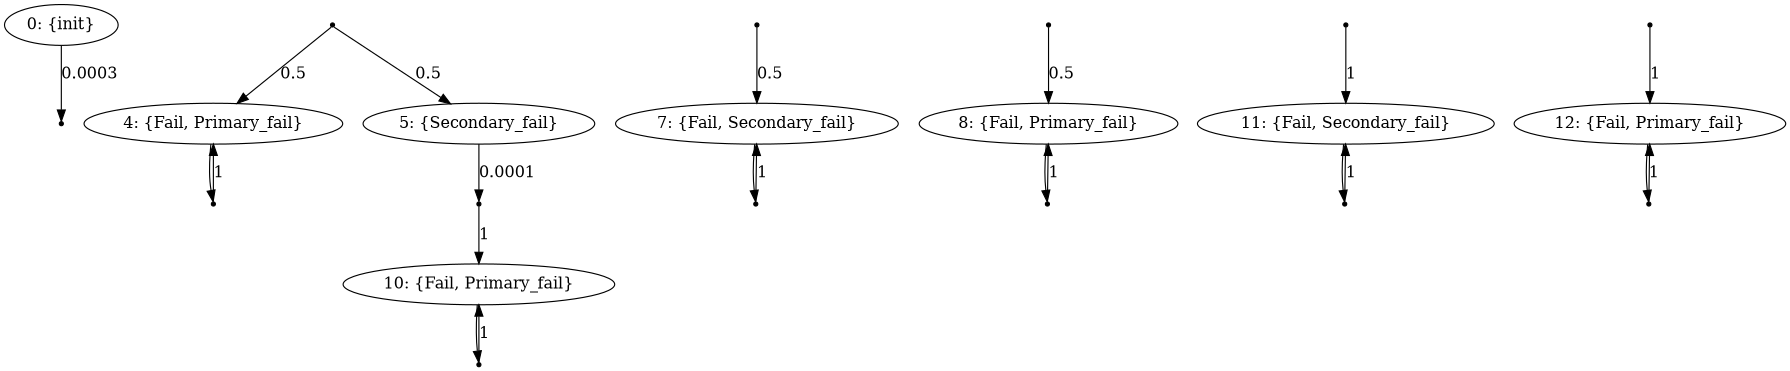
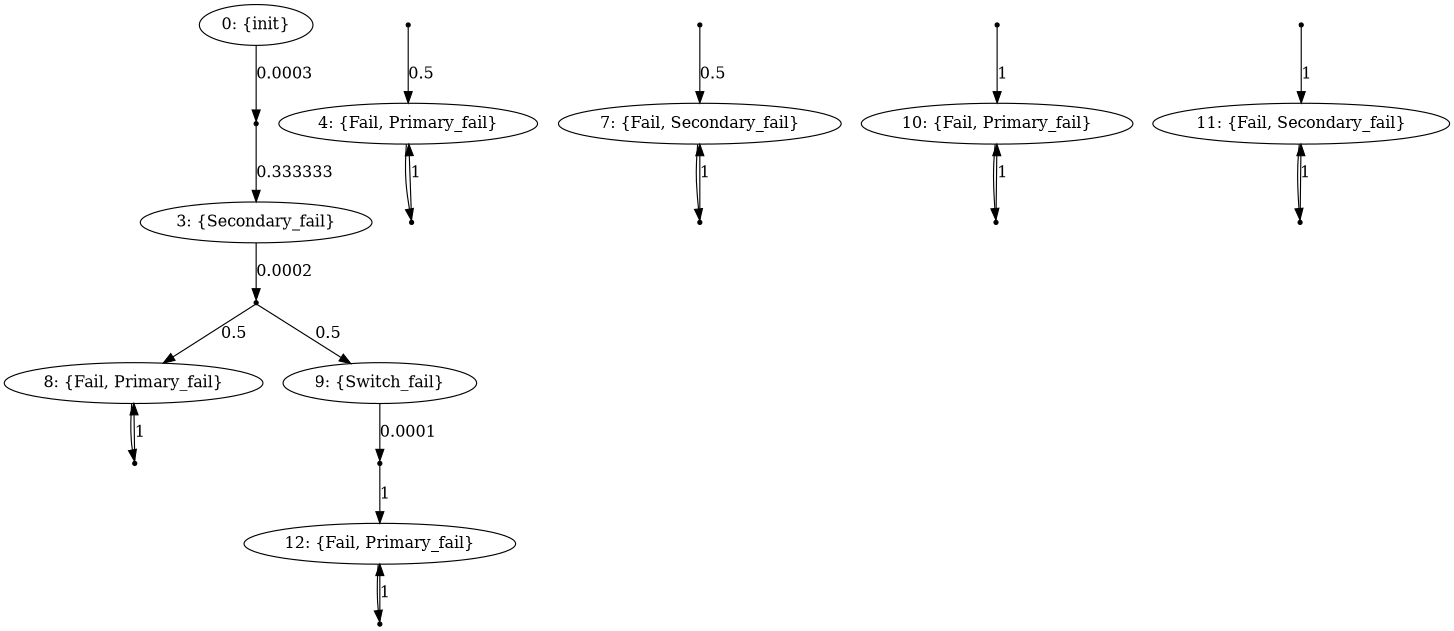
node "5: {Secondary_fail}": removed
node "3: {Secondary_fail}": added
node "9: {Switch_fail}": added
